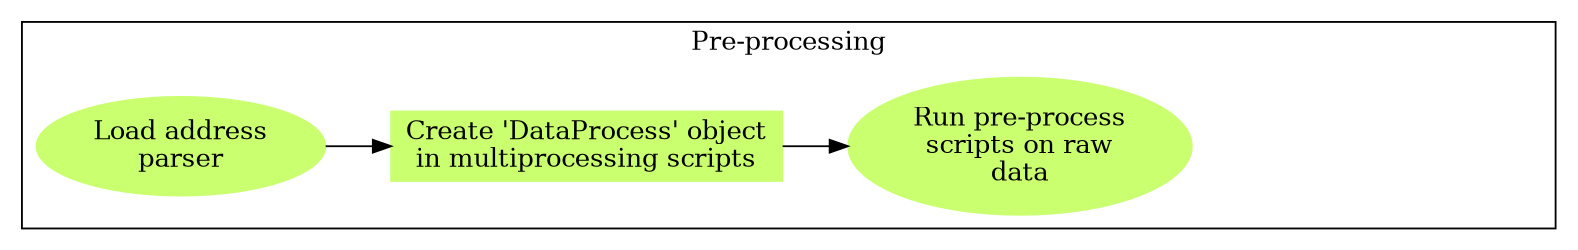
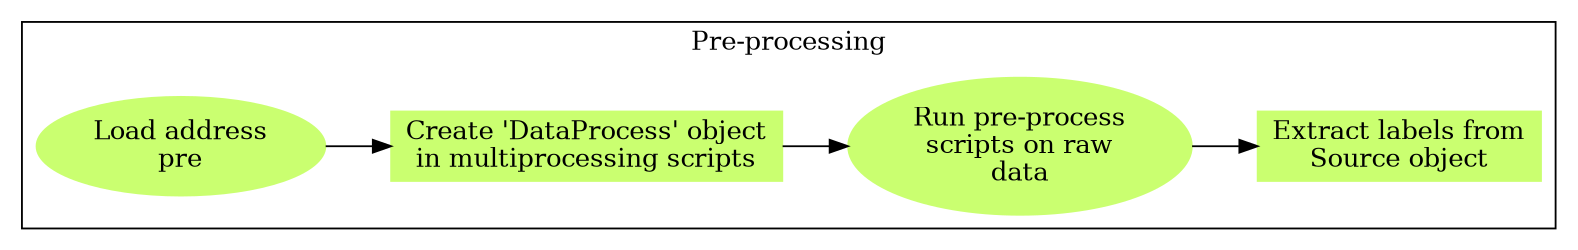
node "Load address parser": label "Load address parser" -> "Load address pre"
node "Extract labels from Source object": added
